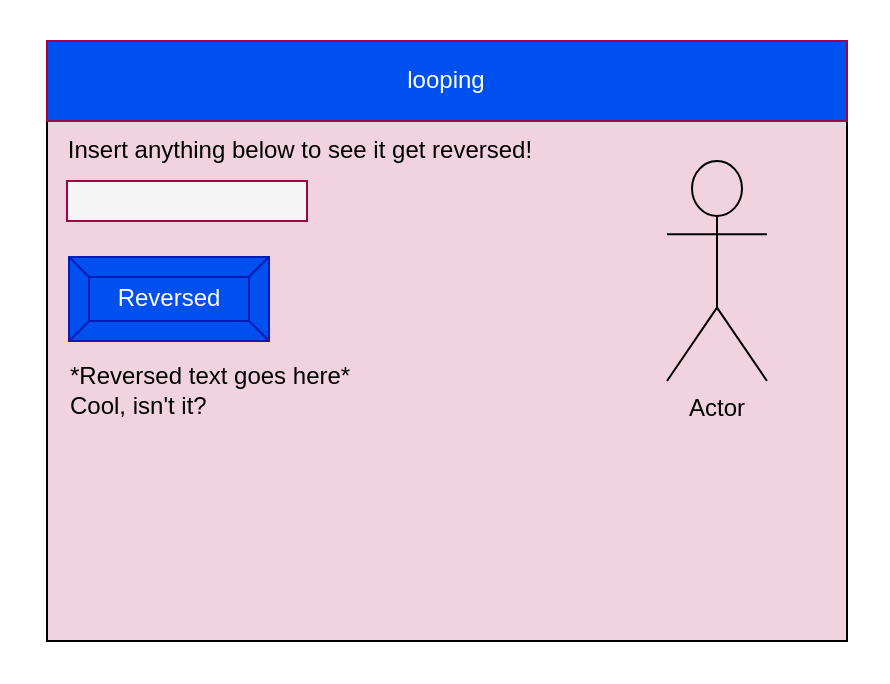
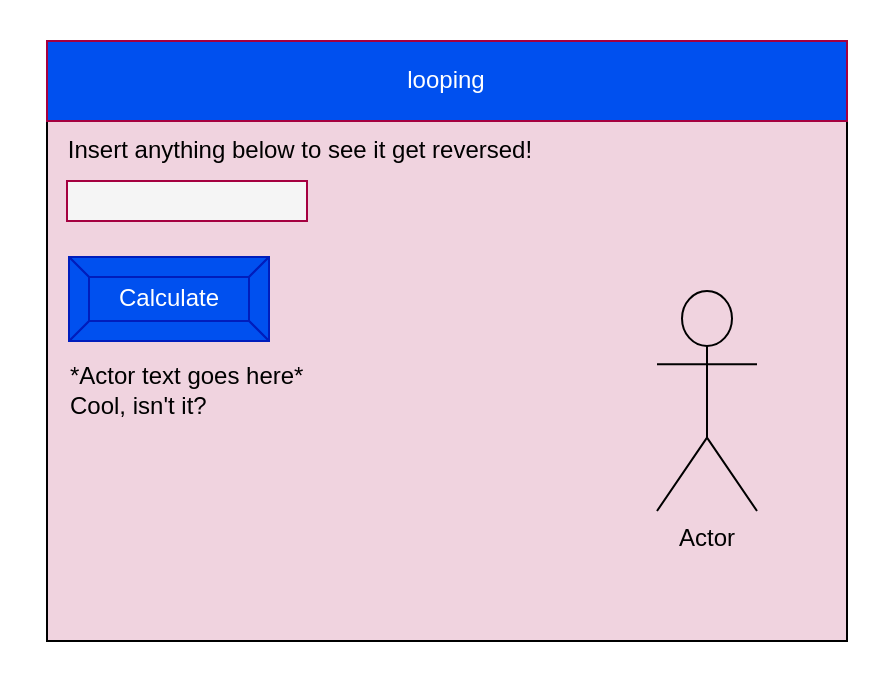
node "Actor": moved (717, 271) -> (707, 401)
node "Reversed": label "Reversed" -> "Calculate"
node "*Reversed text goes here* Cool, isn't it?": label "*Reversed text goes here* Cool, isn't it?" -> "*Actor text goes here* Cool, isn't it?"
